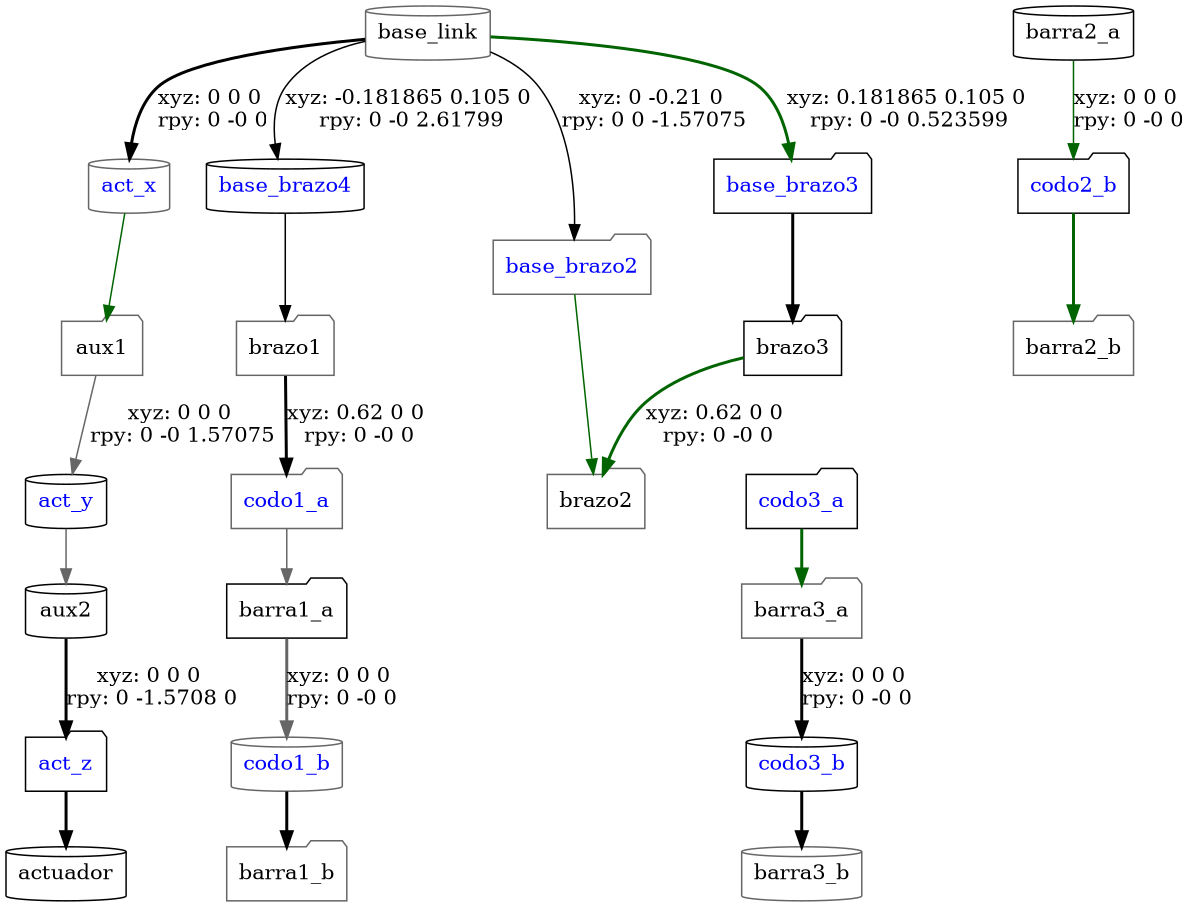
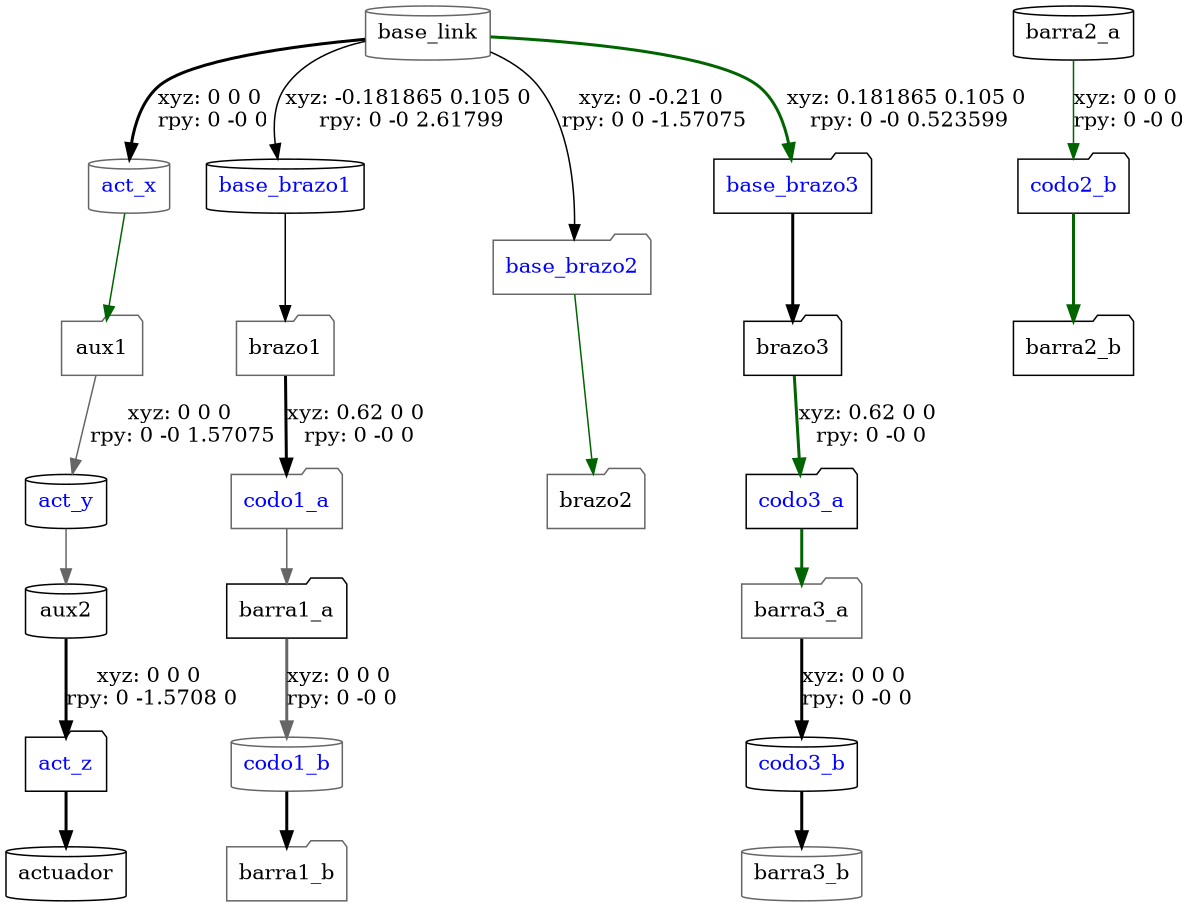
node "base_brazo4": label "base_brazo4" -> "base_brazo1"
node "barra2_b": color gray40 -> black
edge "brazo3" -> "brazo2": now "brazo3" -> "codo3_a"
